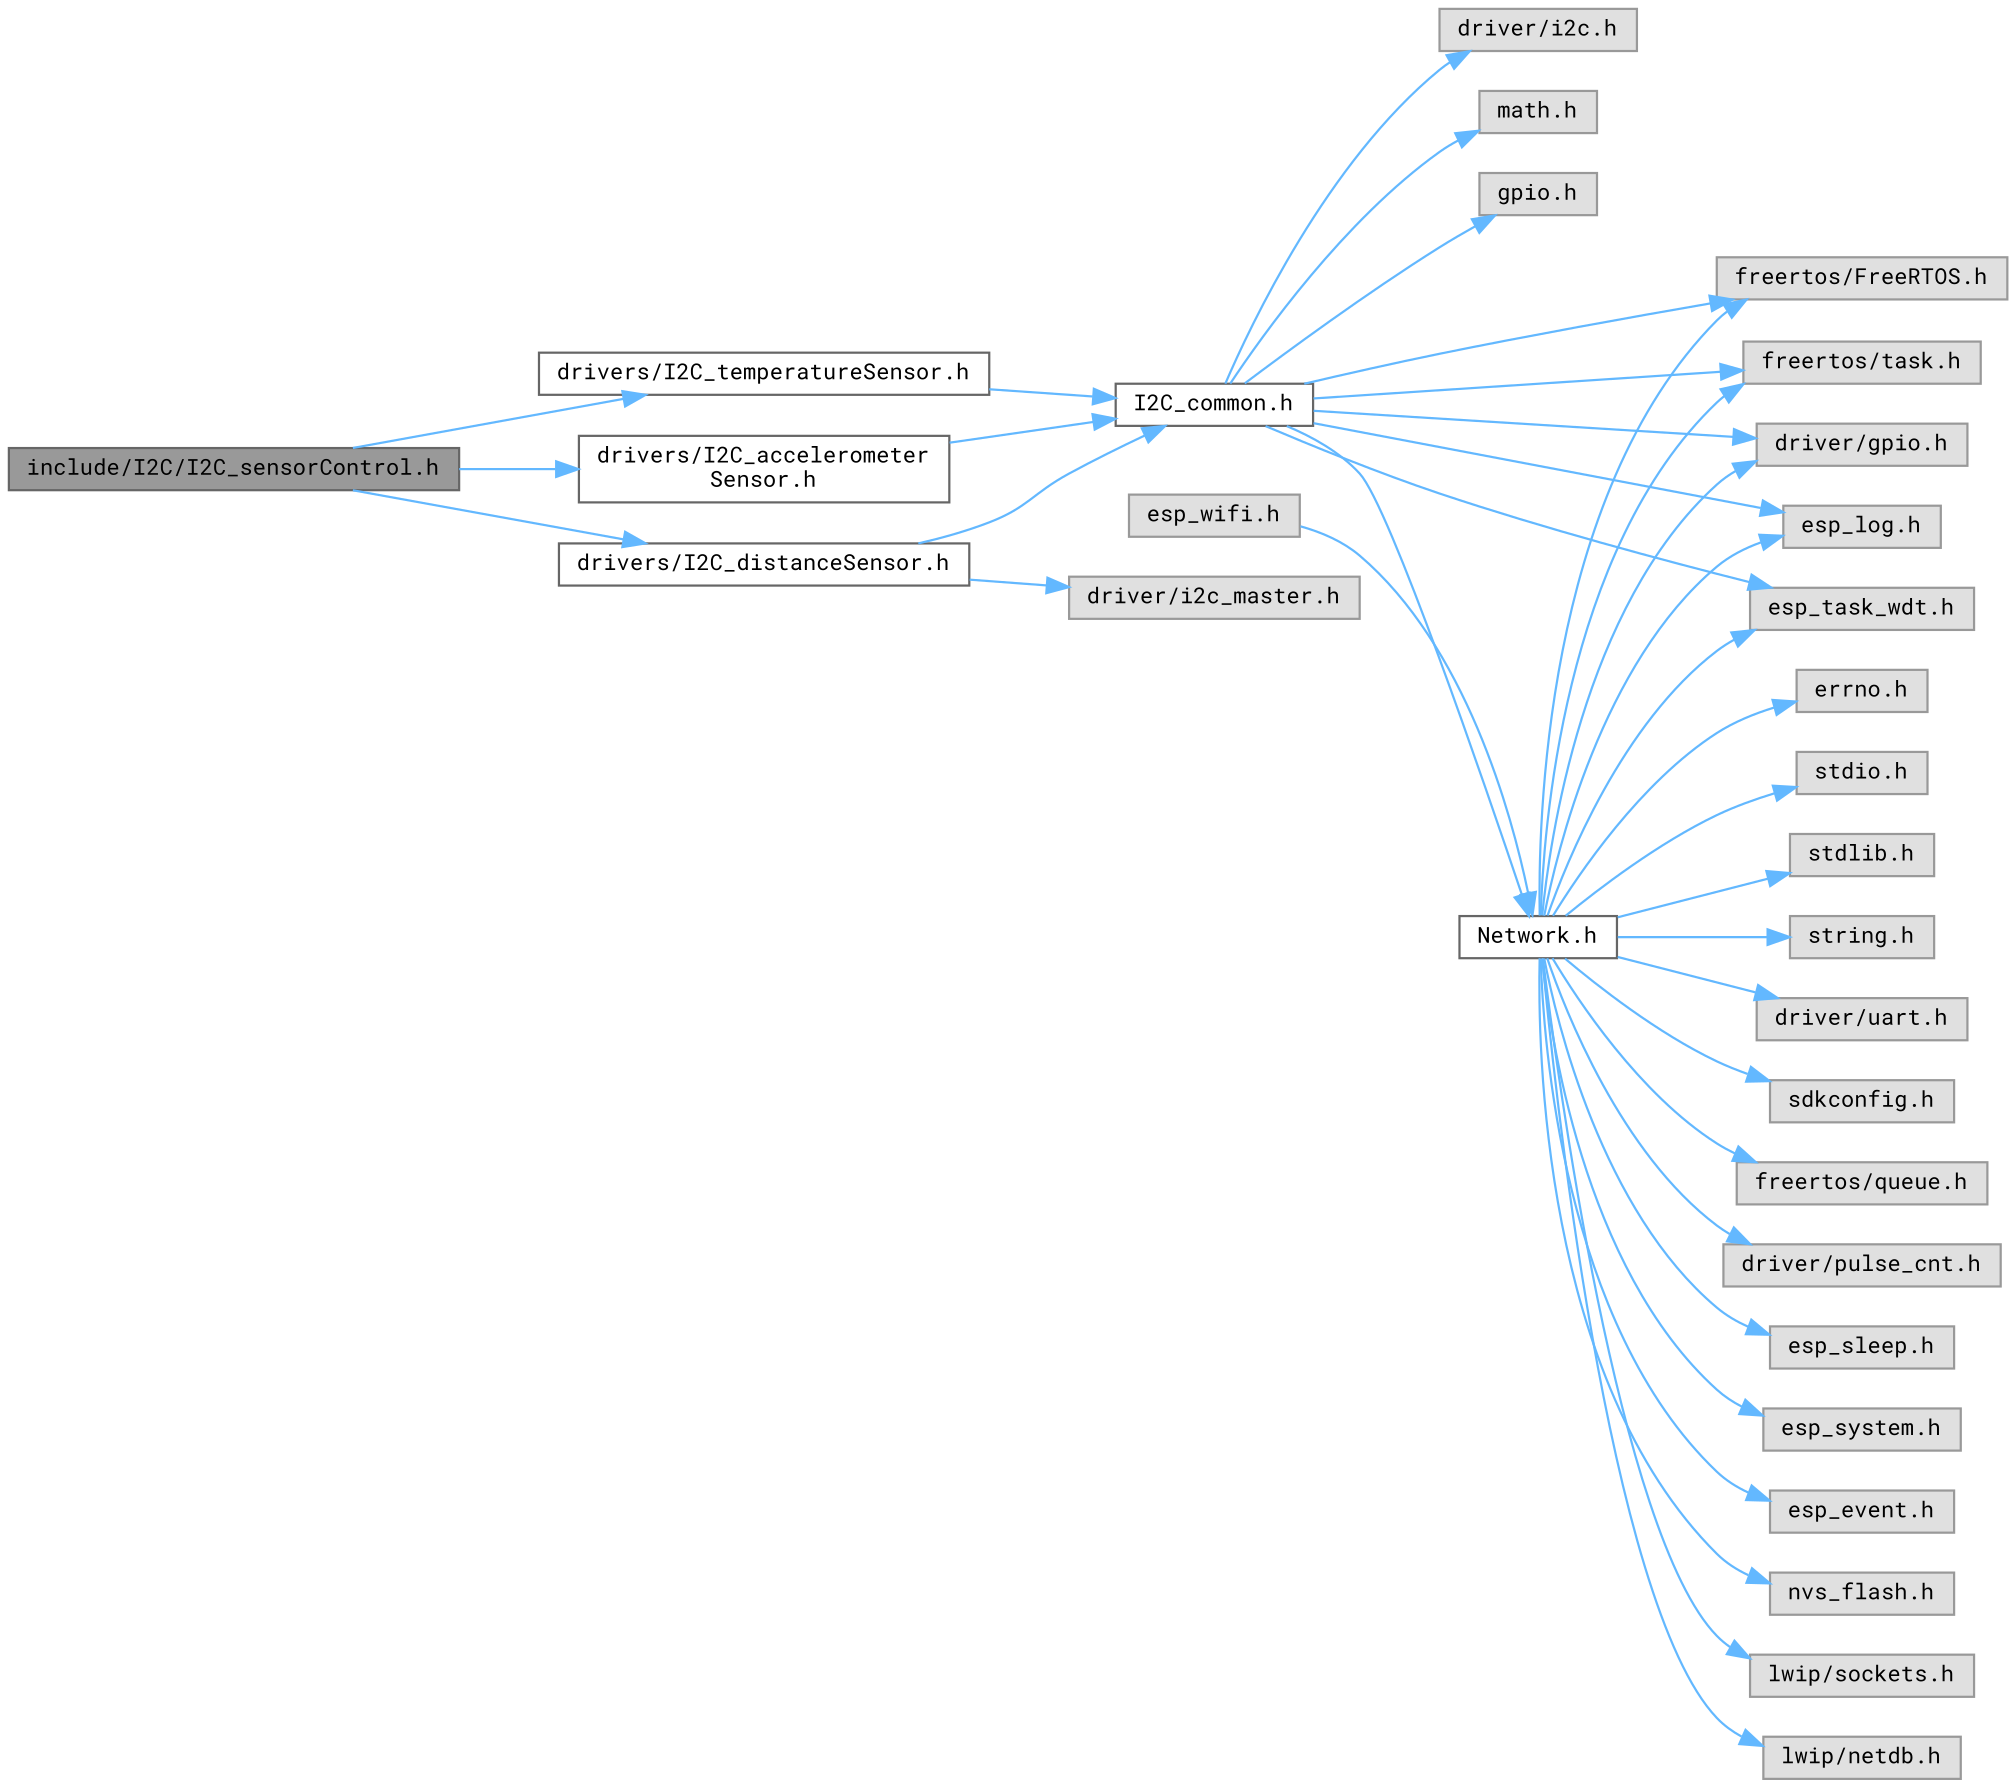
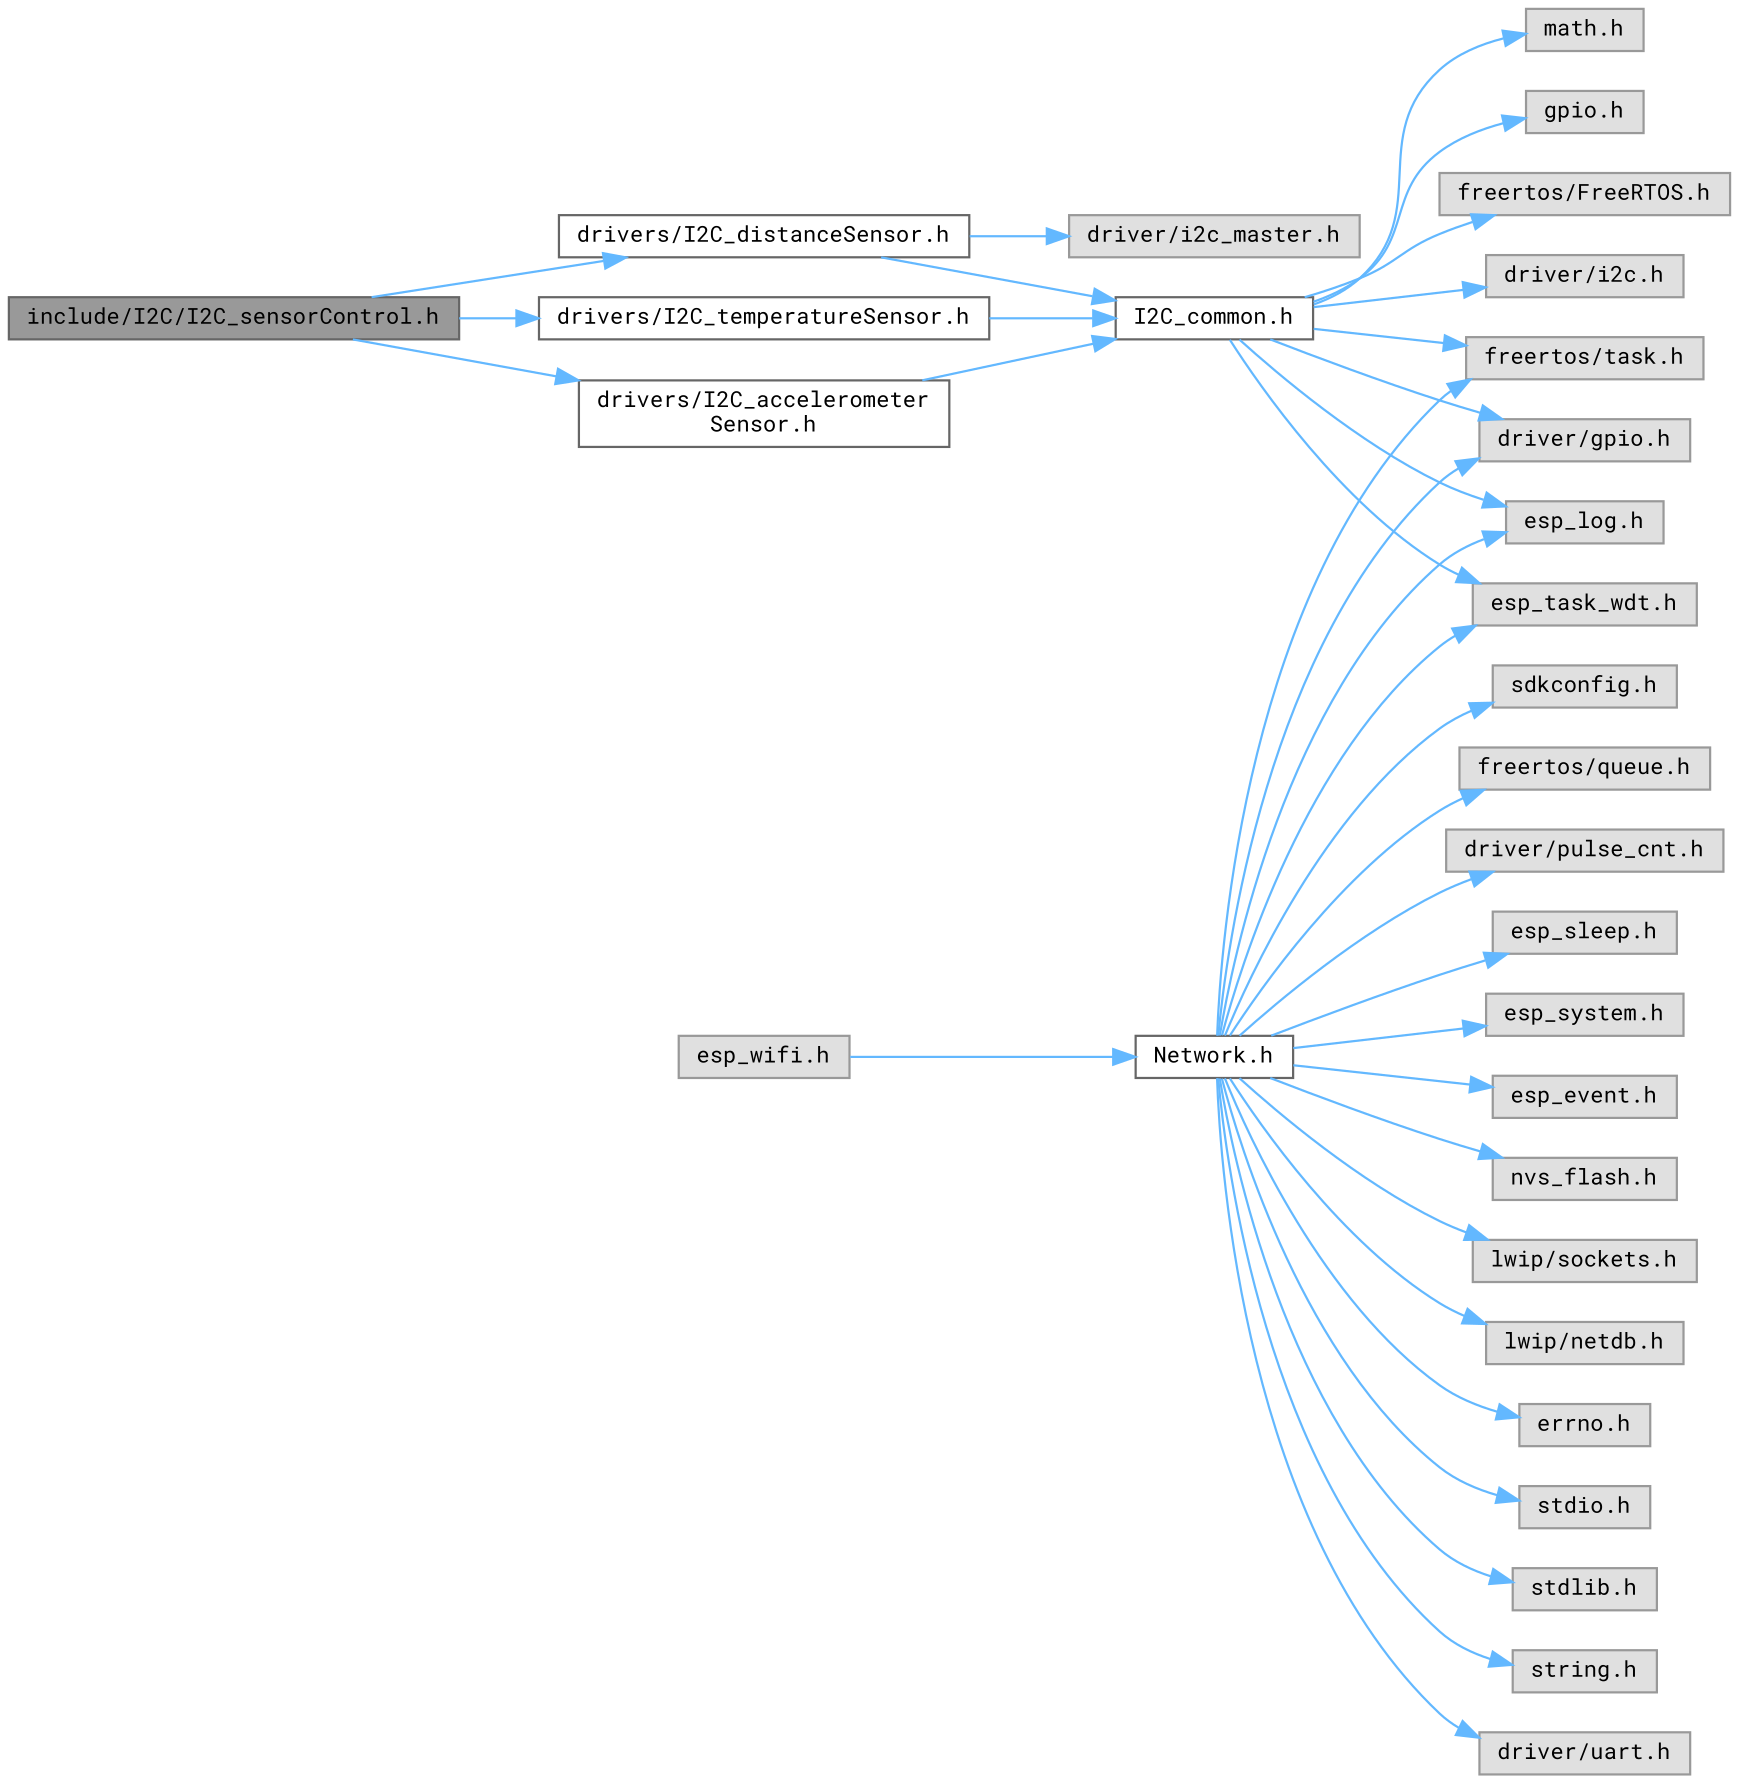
edge "I2C_common.h" -> "Network.h": removed
edge "Network.h" -> "freertos/FreeRTOS.h": removed
